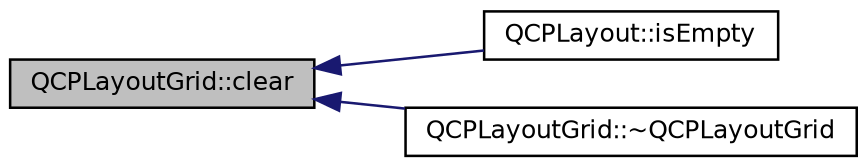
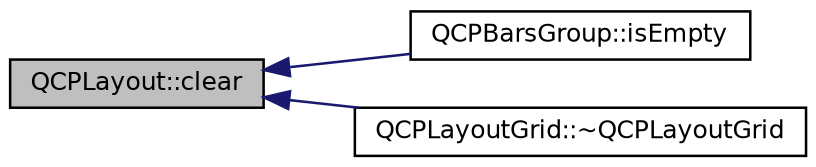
node "QCPLayout::isEmpty": label "QCPLayout::isEmpty" -> "QCPBarsGroup::isEmpty"
node "QCPLayoutGrid::clear": label "QCPLayoutGrid::clear" -> "QCPLayout::clear"
